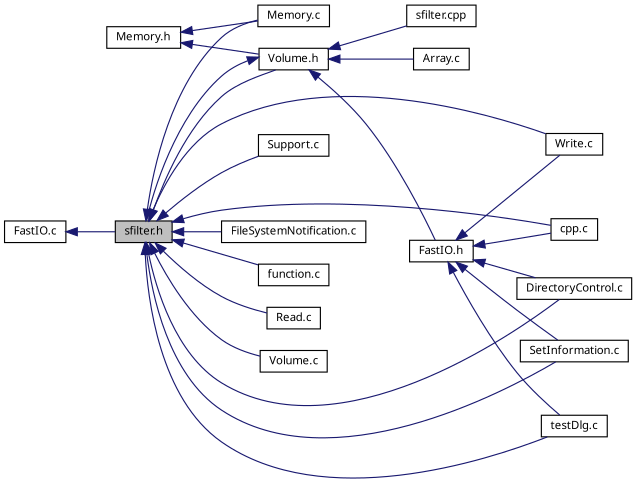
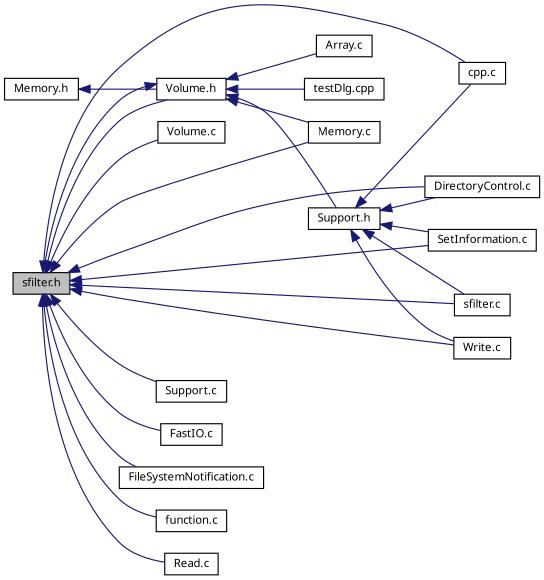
node "sfilter.cpp": label "sfilter.cpp" -> "testDlg.cpp"
edge "Memory.c" -> "Memory.h": now "Memory.c" -> "Volume.h"
edge "sfilter.h" -> "FastIO.c": reversed
node "FastIO.h": label "FastIO.h" -> "Support.h"
node "testDlg.c": label "testDlg.c" -> "sfilter.c"
